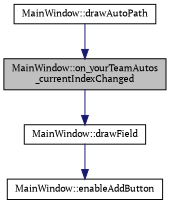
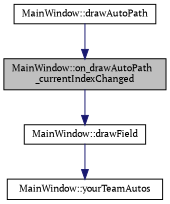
node "MainWindow::on_yourTeamAutos _currentIndexChanged": label "MainWindow::on_yourTeamAutos _currentIndexChanged" -> "MainWindow::on_drawAutoPath _currentIndexChanged"
node "MainWindow::enableAddButton": label "MainWindow::enableAddButton" -> "MainWindow::yourTeamAutos"
